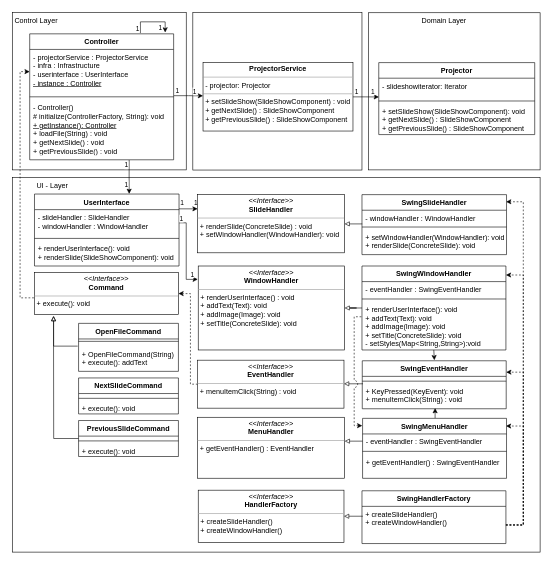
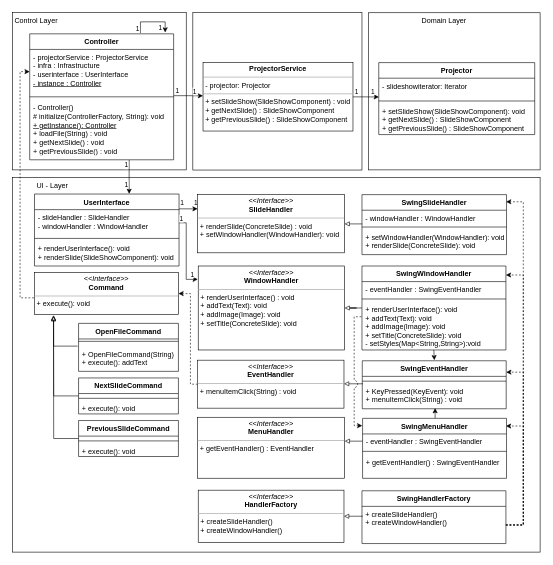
edge "NextSlideCommand" -> "<<Interface>> Command + execute(): void": added
